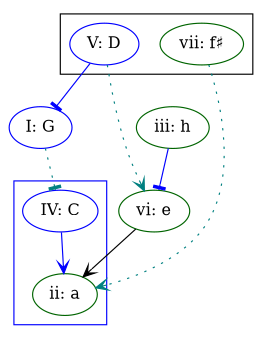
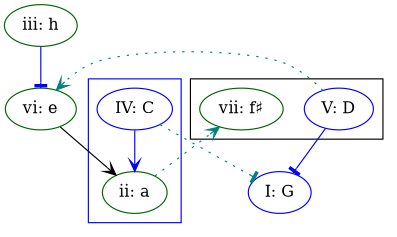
edge "I: G" -> "IV: C": reversed
edge "vii: f♯" -> "ii: a": reversed
